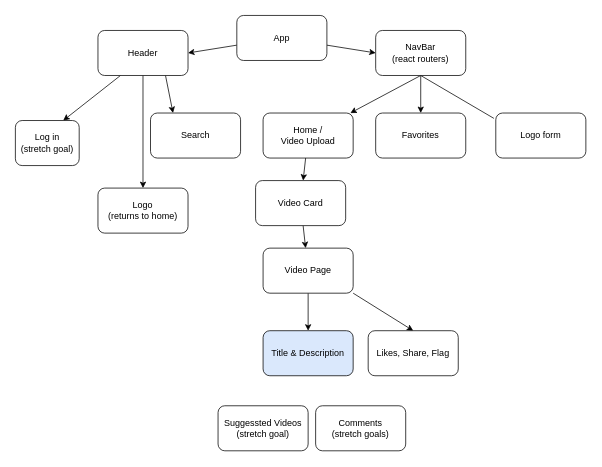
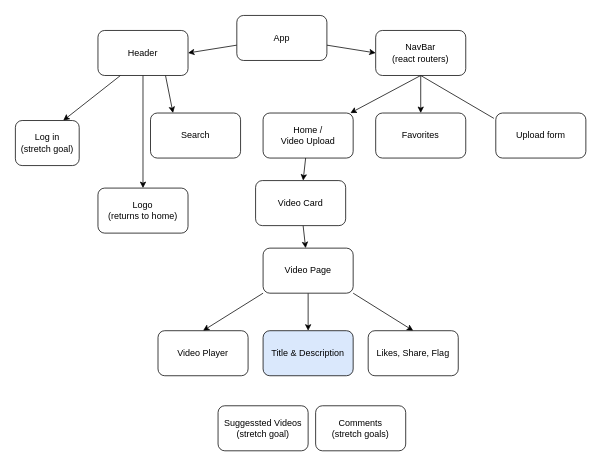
node "Logo form": label "Logo form" -> "Upload form"
edge "Video Page" -> "Video Player": added
node "Video Player": added
